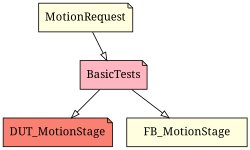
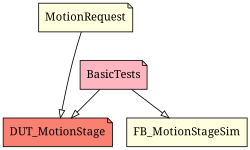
edge "MotionRequest" -> "BasicTests": now "MotionRequest" -> "DUT_MotionStage"
node "FB_MotionStage": label "FB_MotionStage" -> "FB_MotionStageSim"
